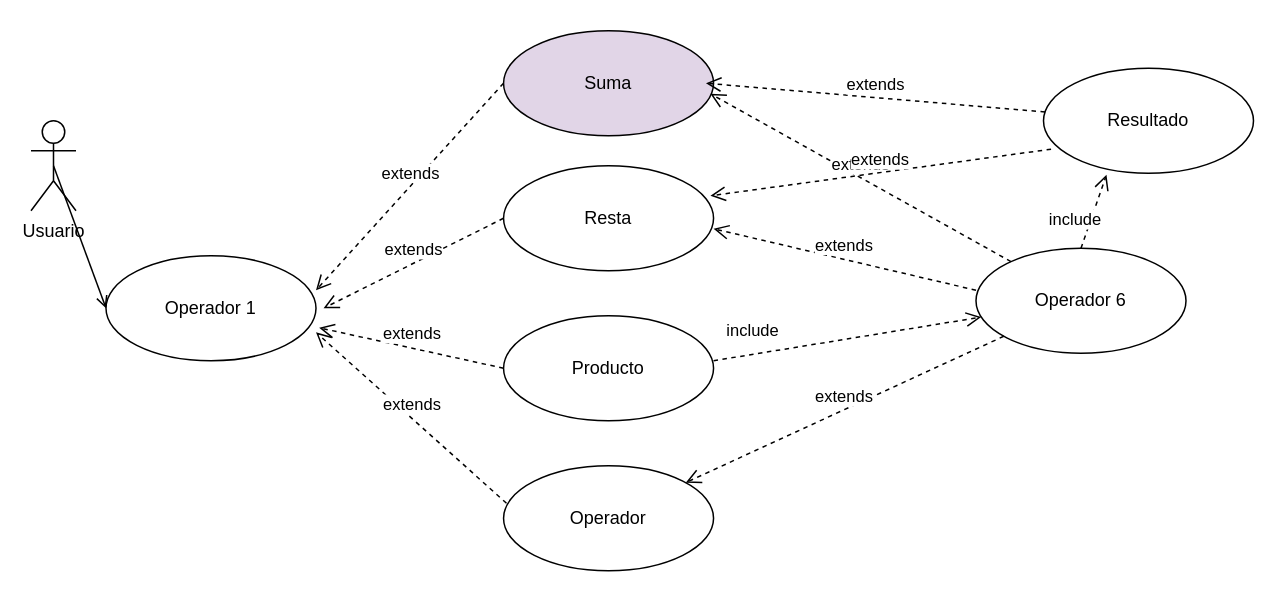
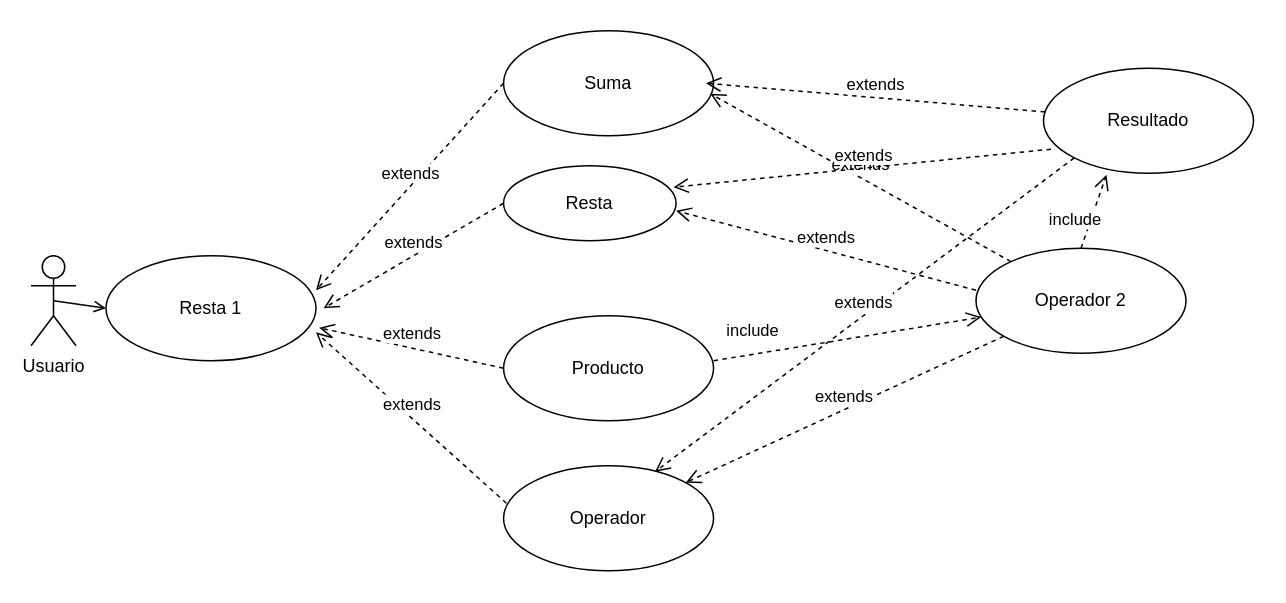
node "Suma": fillcolor #e1d5e7 -> #ffffff
node "Usuario": moved (53, 166) -> (53, 301)
node "Resta": size 210x105 -> 173x75
edge "Resultado" -> "Operador": added, label "extends"
node "Operador 6": label "Operador 6" -> "Operador 2"
node "Operador 1": label "Operador 1" -> "Resta 1"
